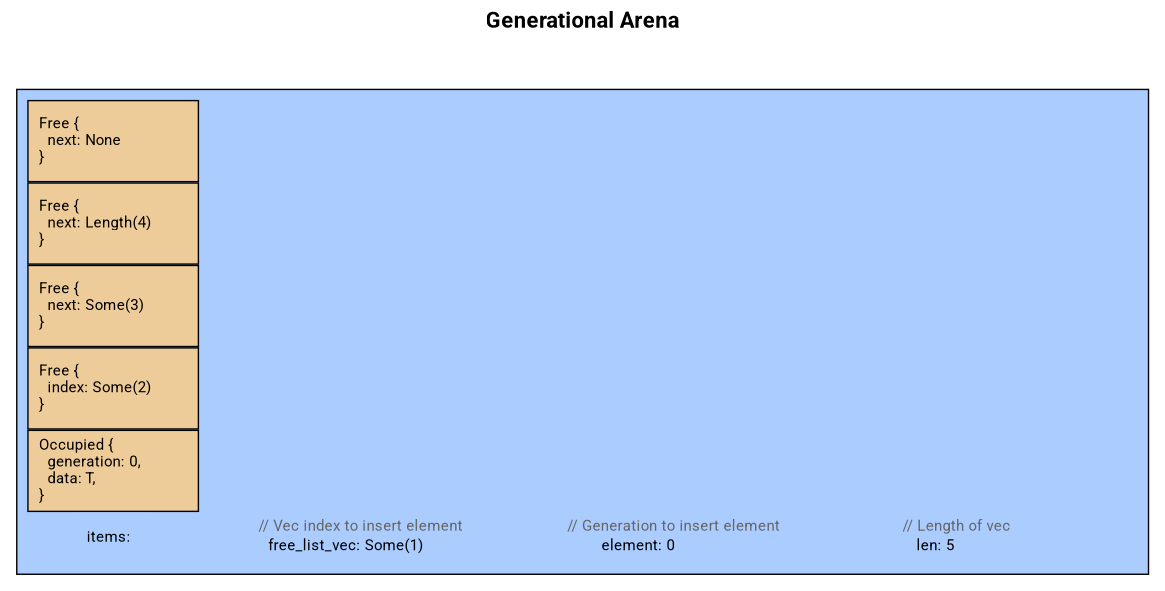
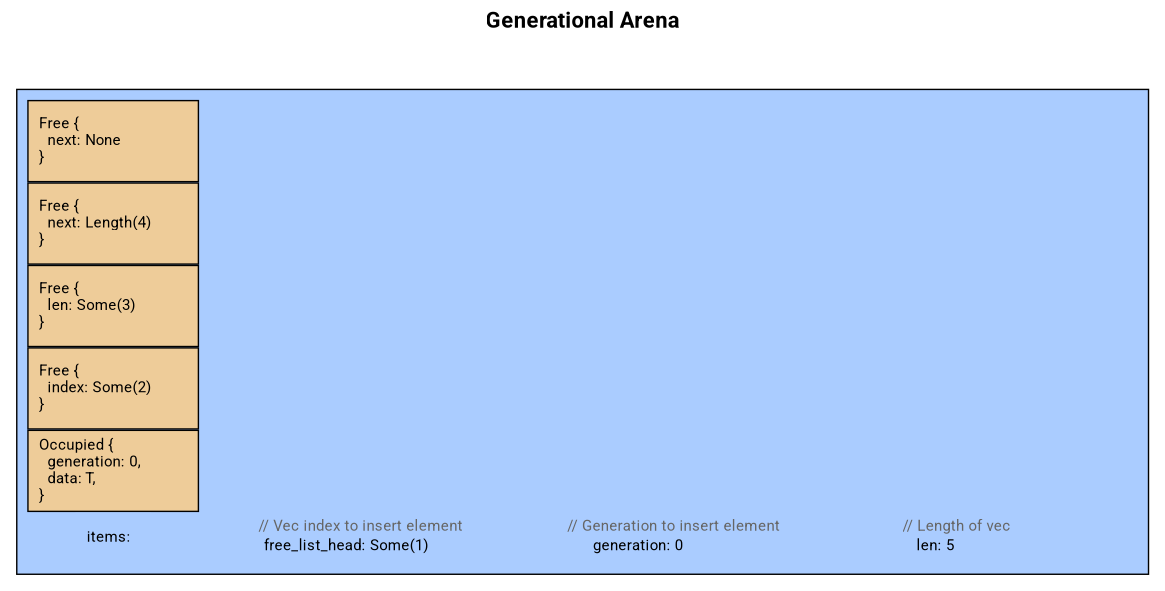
node "Free { next: Some(3) }": label "Free { next: Some(3) }" -> "Free { len: Some(3) }"
node "// Vec index to insert element": text "free_list_vec: Some(1)" -> "free_list_head: Some(1)"
node "// Generation to insert element": text "element: 0" -> "generation: 0"
